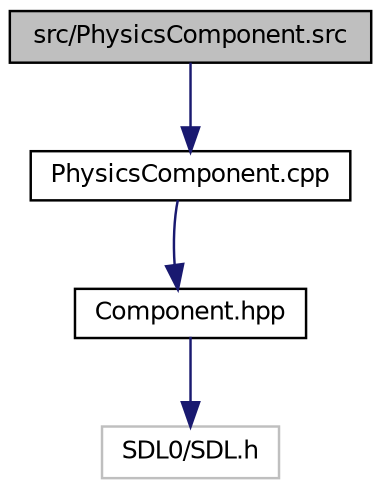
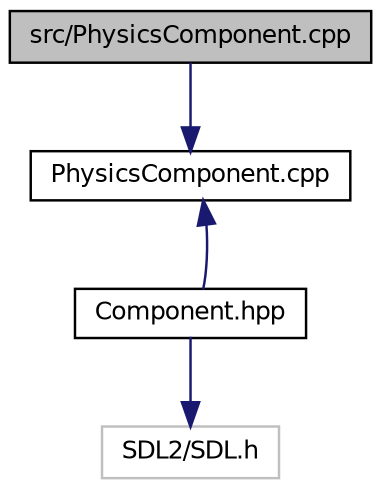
node "src/PhysicsComponent.src": label "src/PhysicsComponent.src" -> "src/PhysicsComponent.cpp"
edge "PhysicsComponent.cpp" -> "Component.hpp": reversed
node "SDL0/SDL.h": label "SDL0/SDL.h" -> "SDL2/SDL.h"
